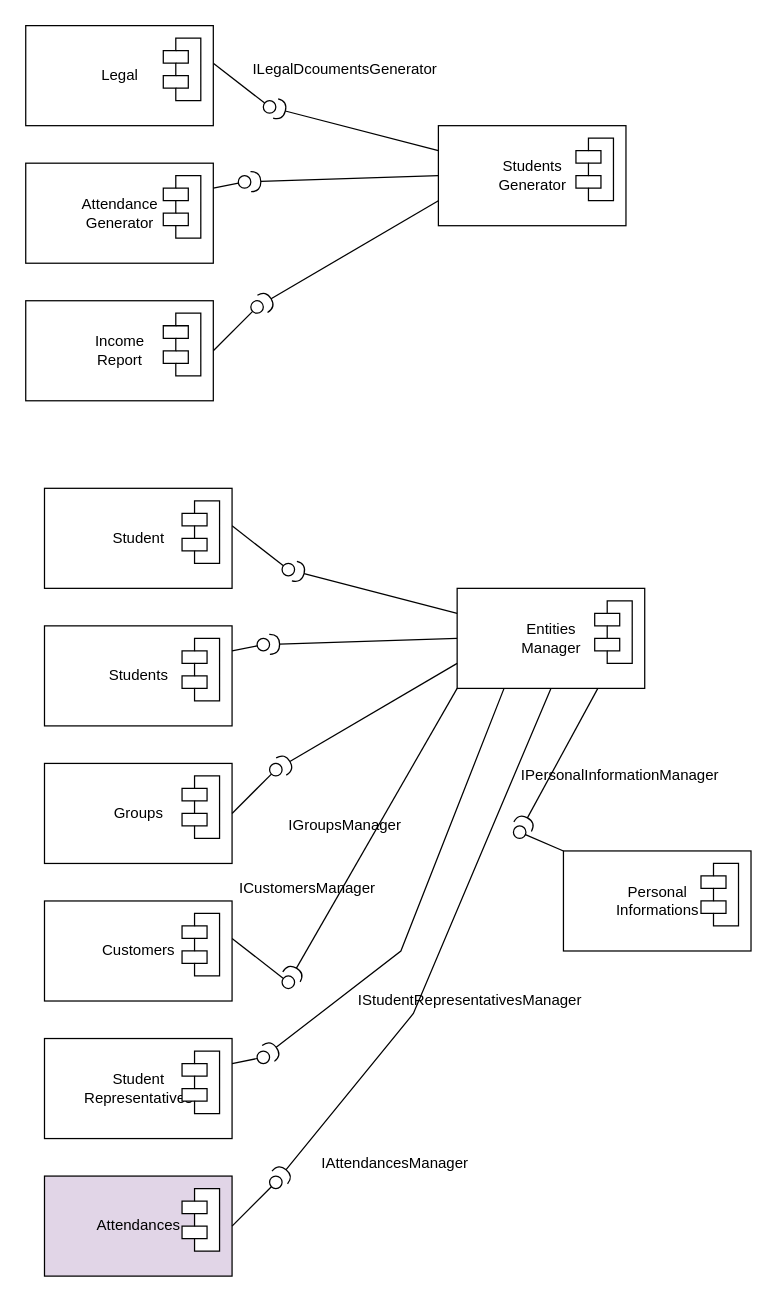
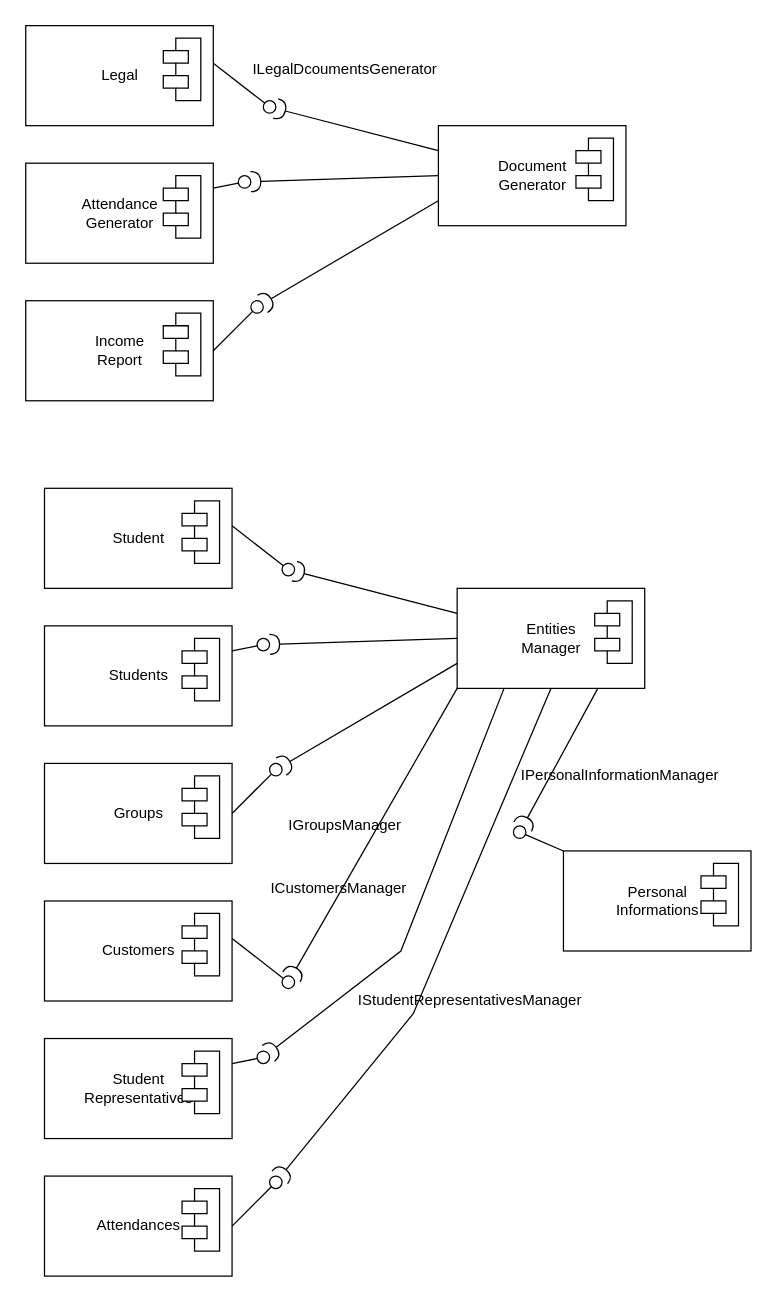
node "Students Generator": label "Students Generator" -> "Document Generator"
node "ICustomersManager": moved (307, 888) -> (338, 888)
node "IAttendancesManager": removed
node "Attendances": fillcolor #e1d5e7 -> #ffffff
